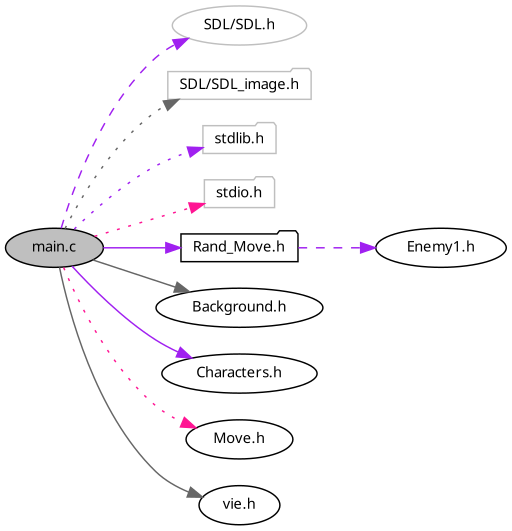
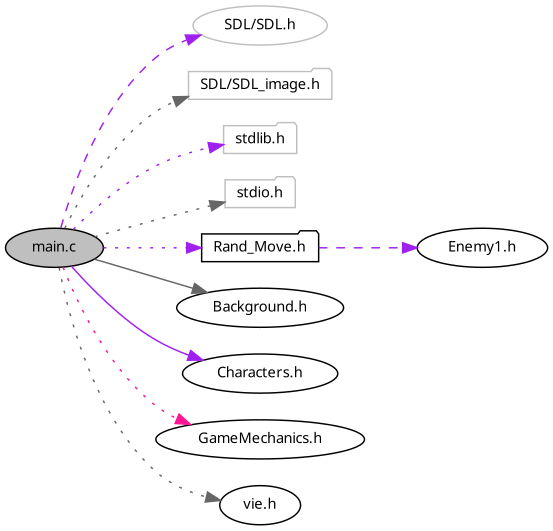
edge "main.c" -> "stdio.h": color deeppink -> gray40
edge "main.c" -> "Rand_Move.h": style solid -> dotted
edge "main.c" -> "vie.h": style solid -> dotted
node "Move.h": label "Move.h" -> "GameMechanics.h"
